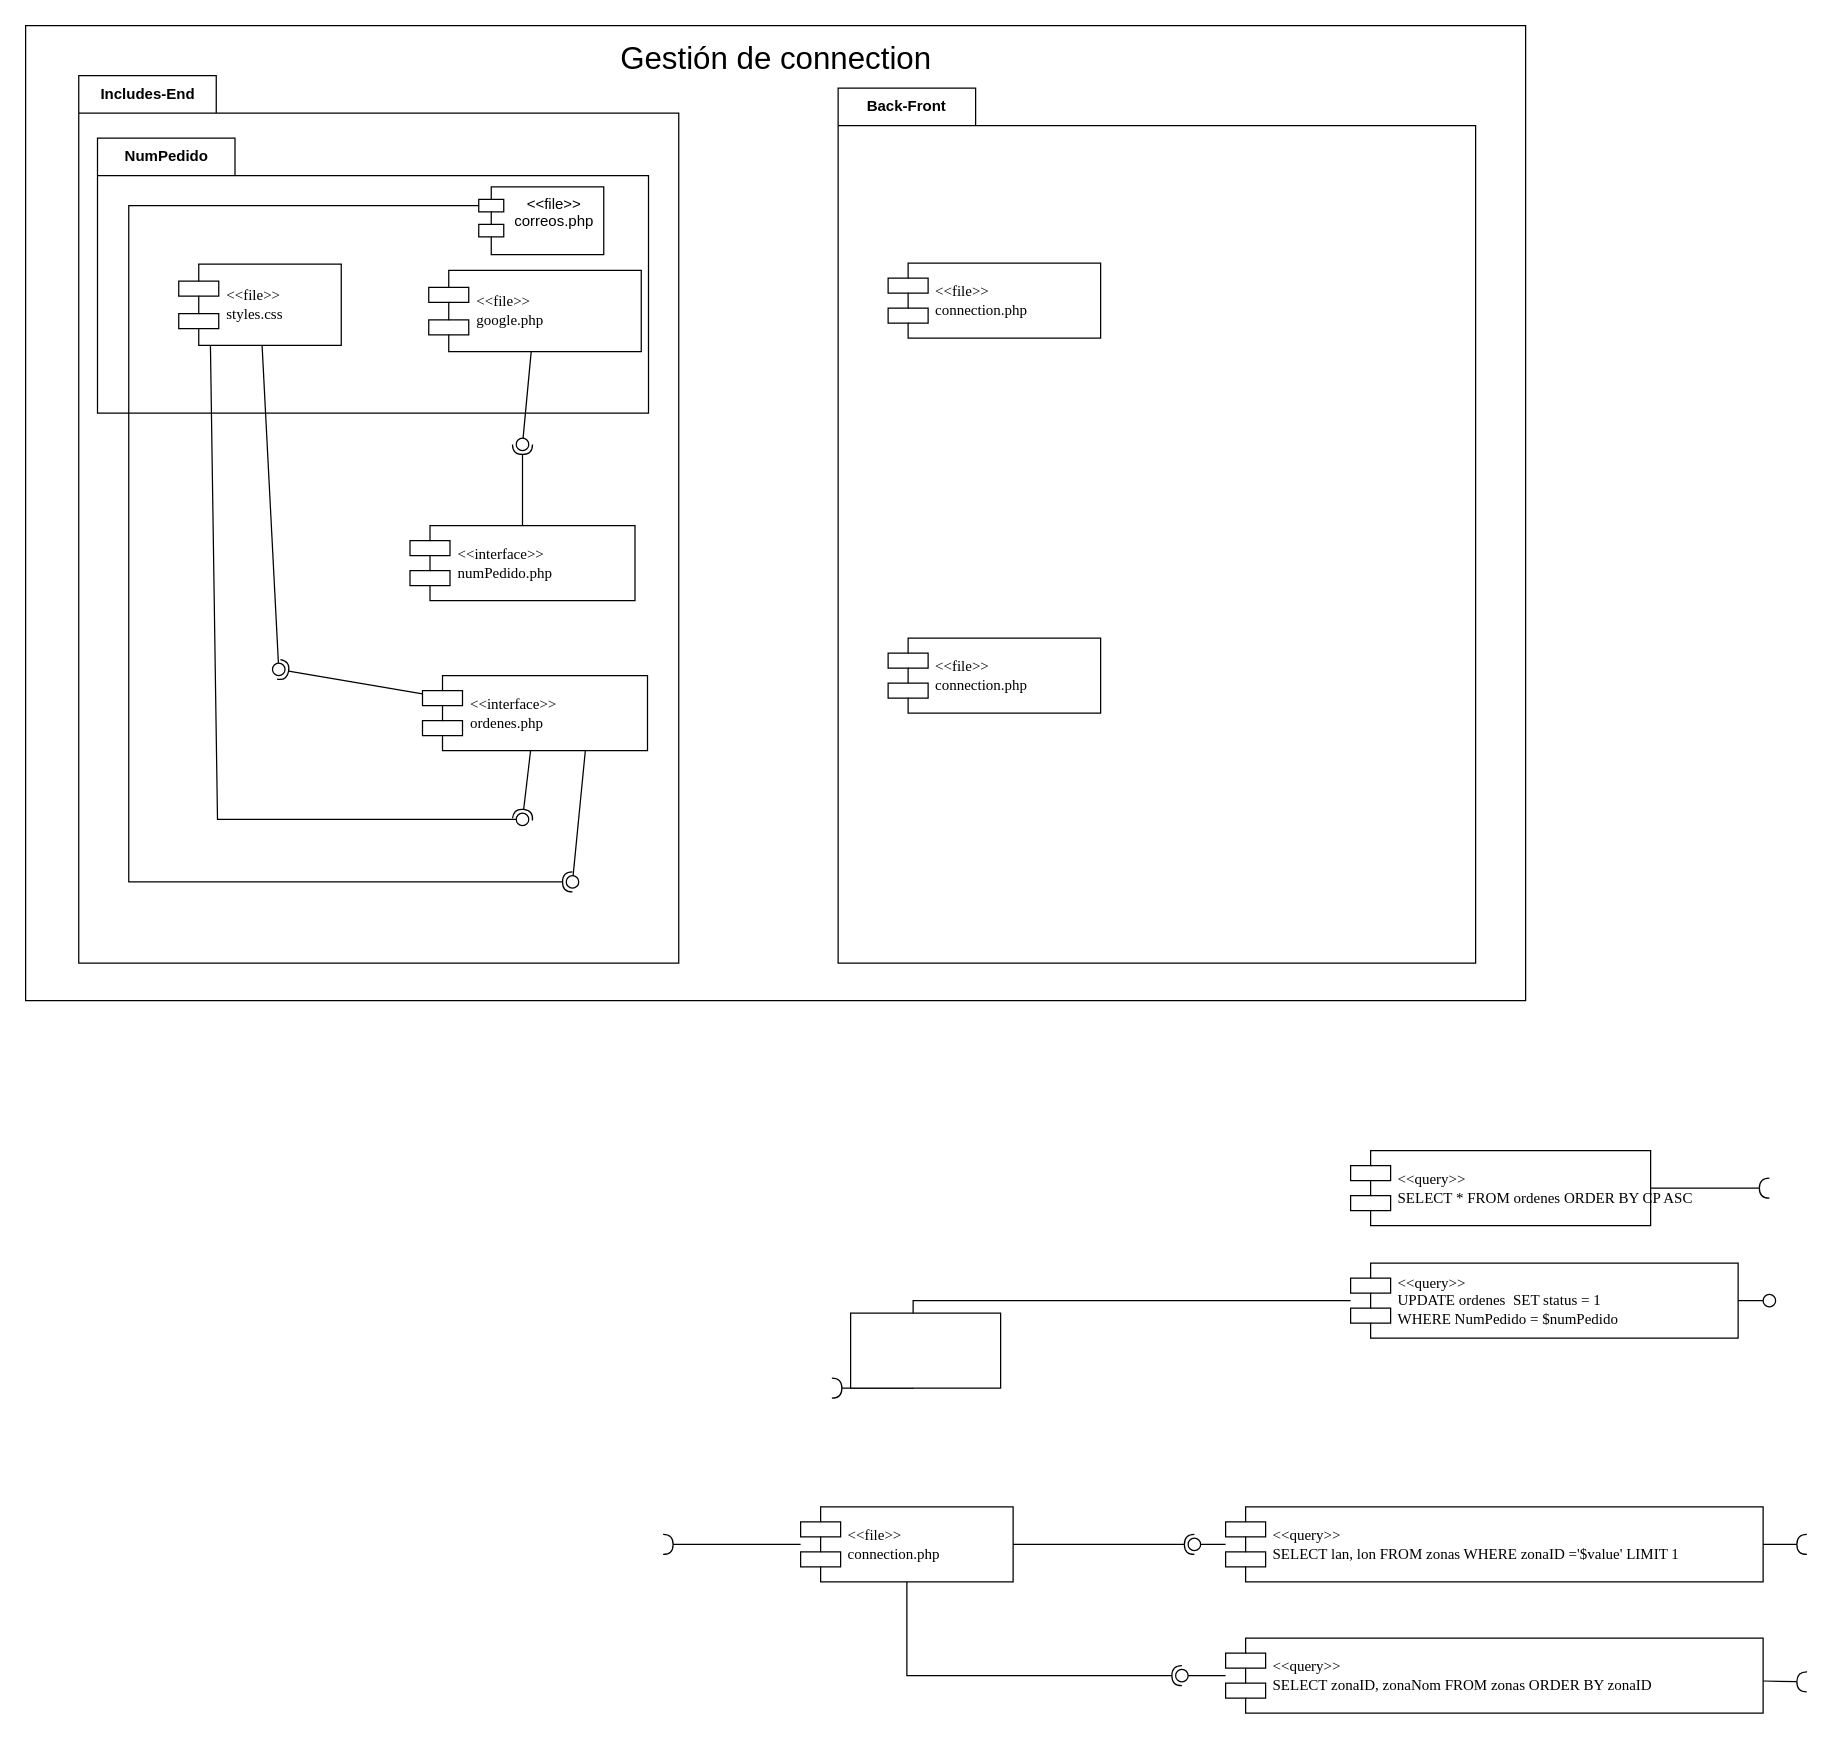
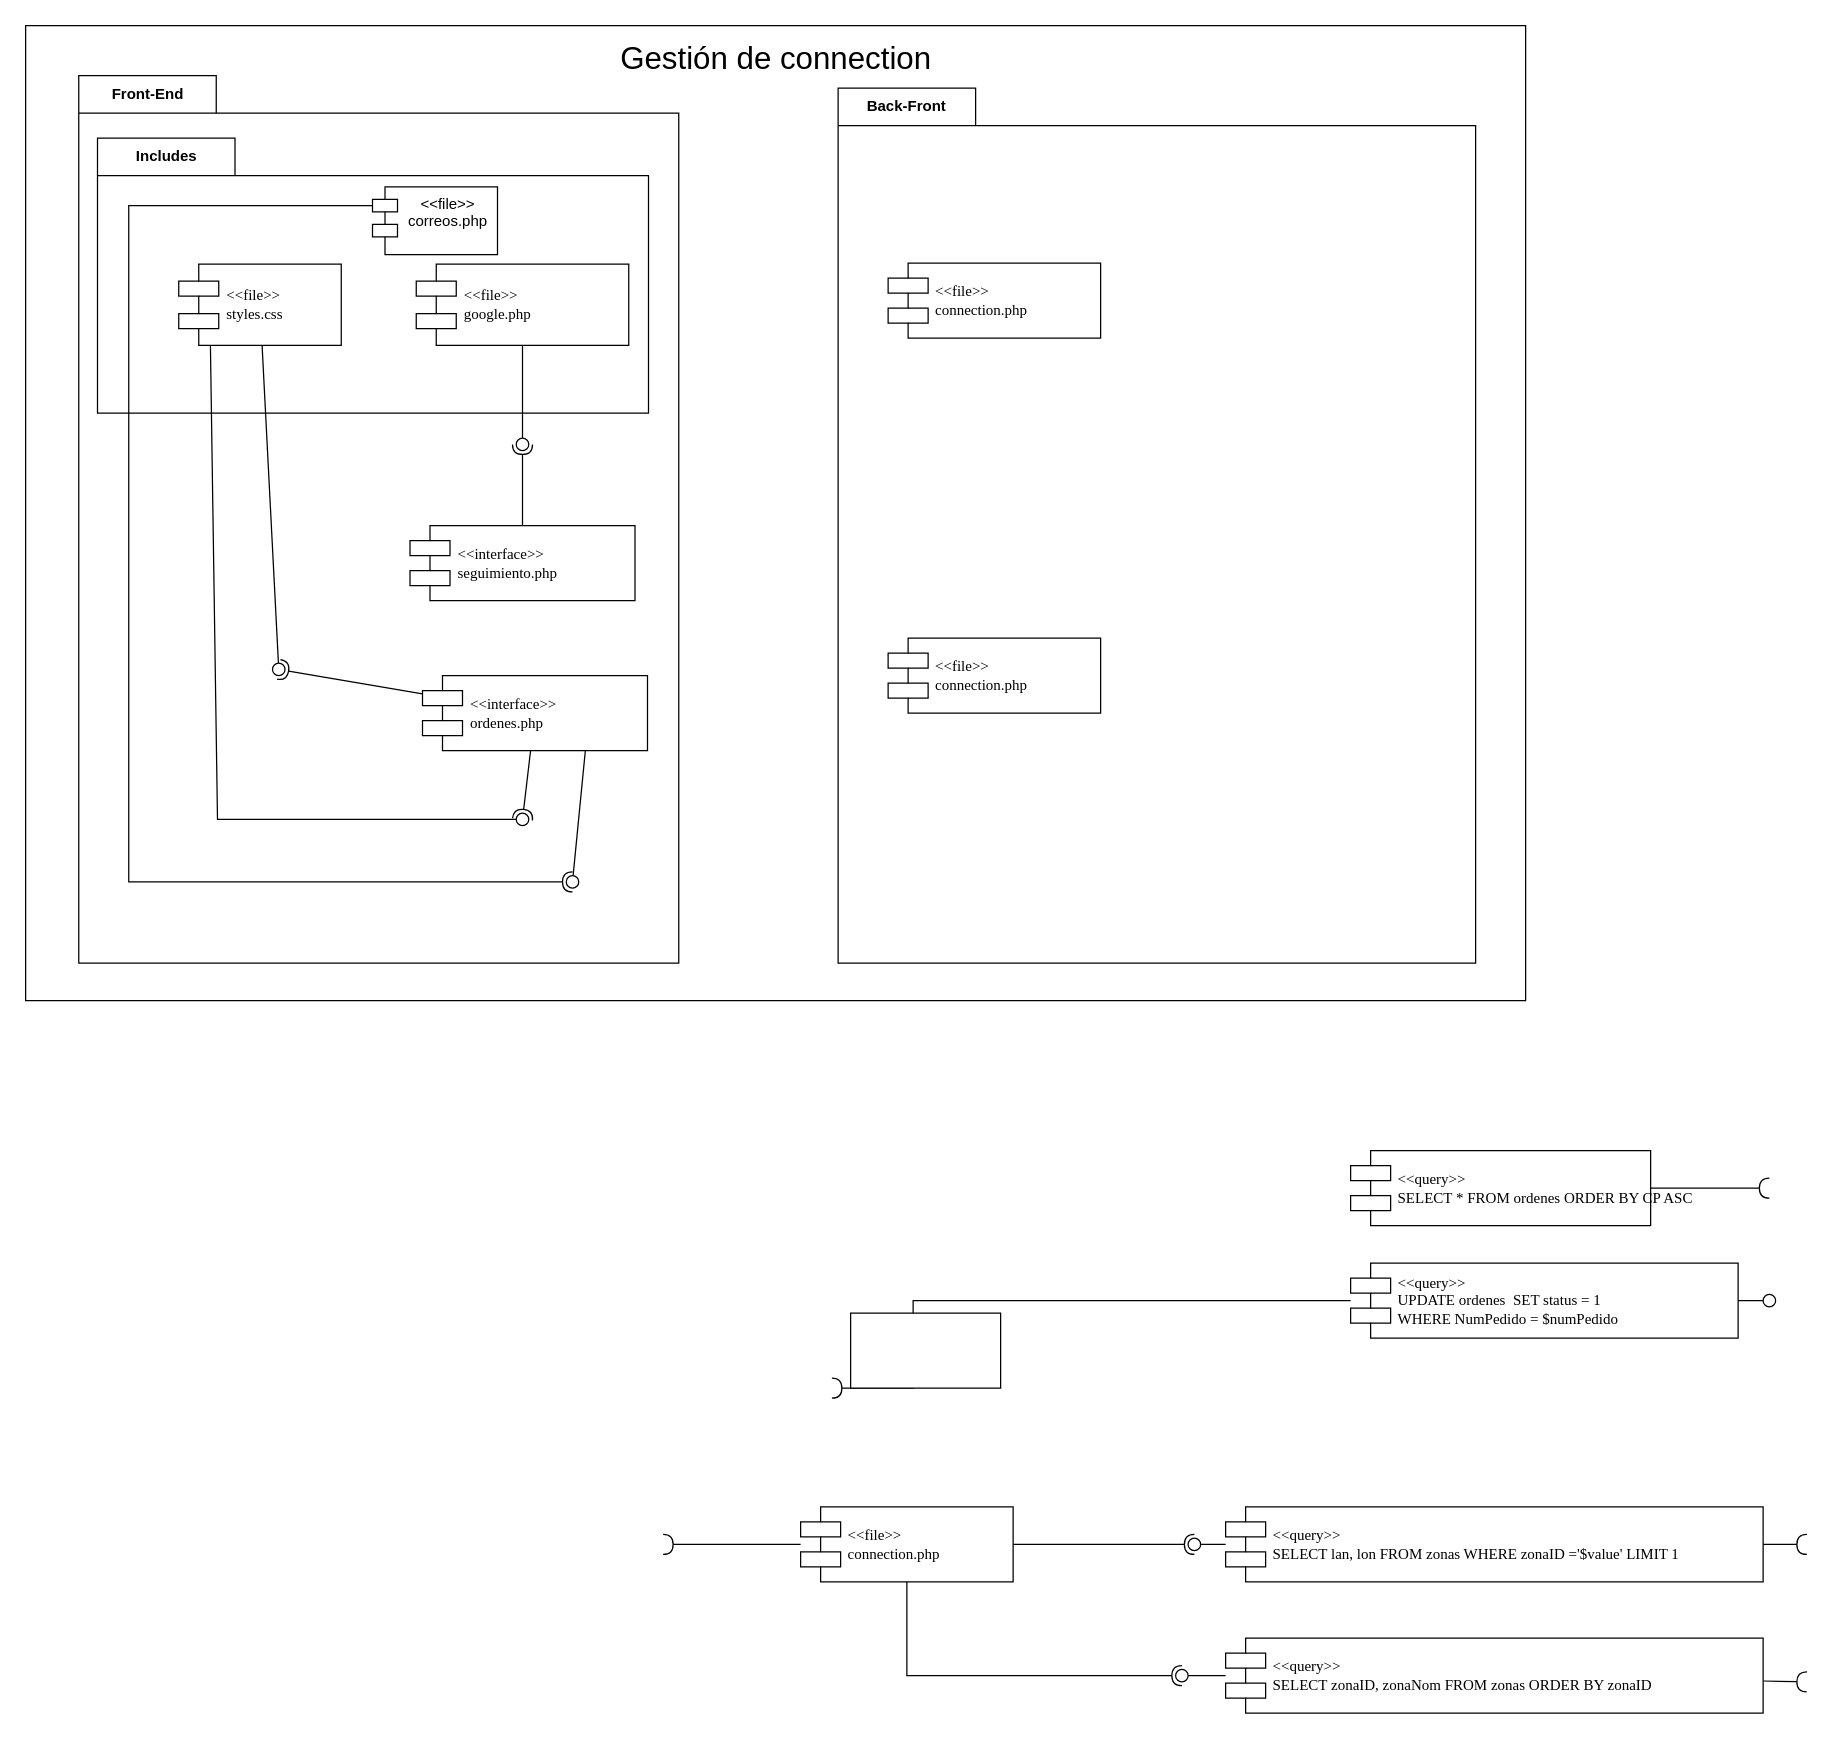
node "Includes-End": label "Includes-End" -> "Front-End"
node "NumPedido": label "NumPedido" -> "Includes"
node "<<file>> correos.php": moved (541, 221) -> (435, 221)
node "<<file>> google.php": moved (535, 311) -> (523, 305)
node "<<interface>> numPedido.php": label "<<interface>> numPedido.php" -> "<<interface>> seguimiento.php"
